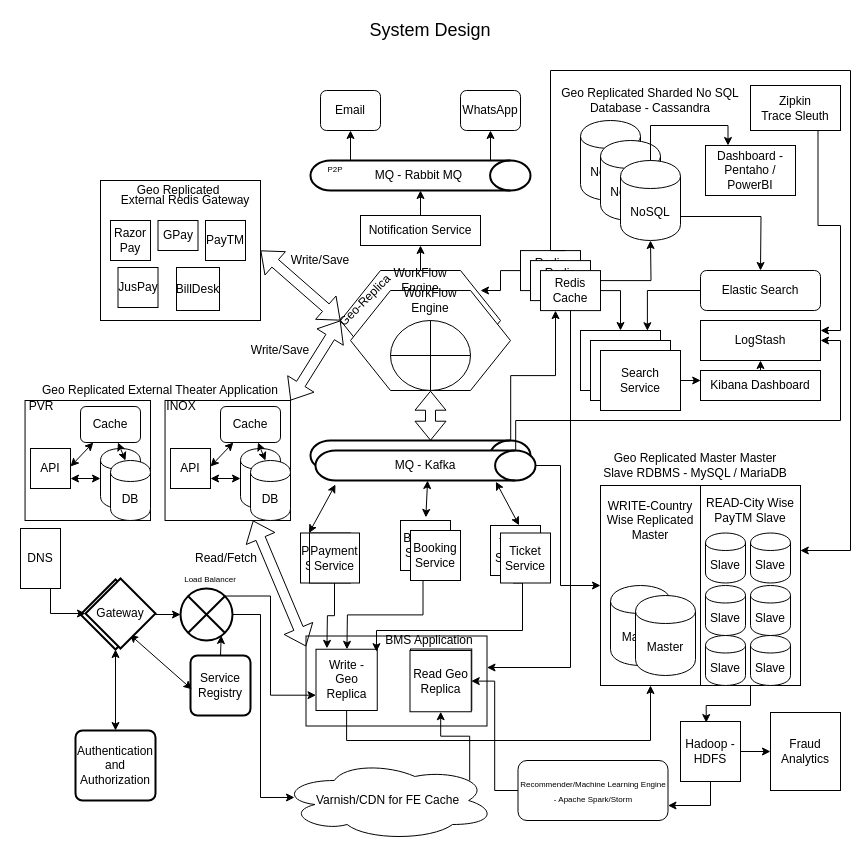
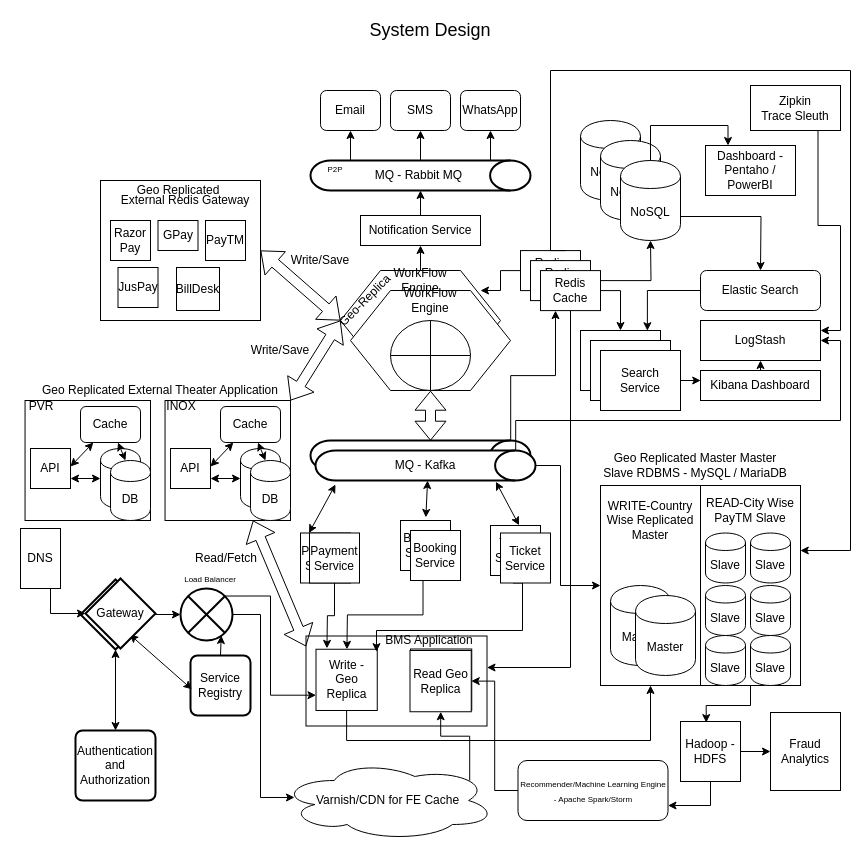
node "Geo Replicated Sharded No SQL Database - Cassandra": removed
node "SMS": added
edge "MQ - Rabbit MQ" -> "SMS": added
